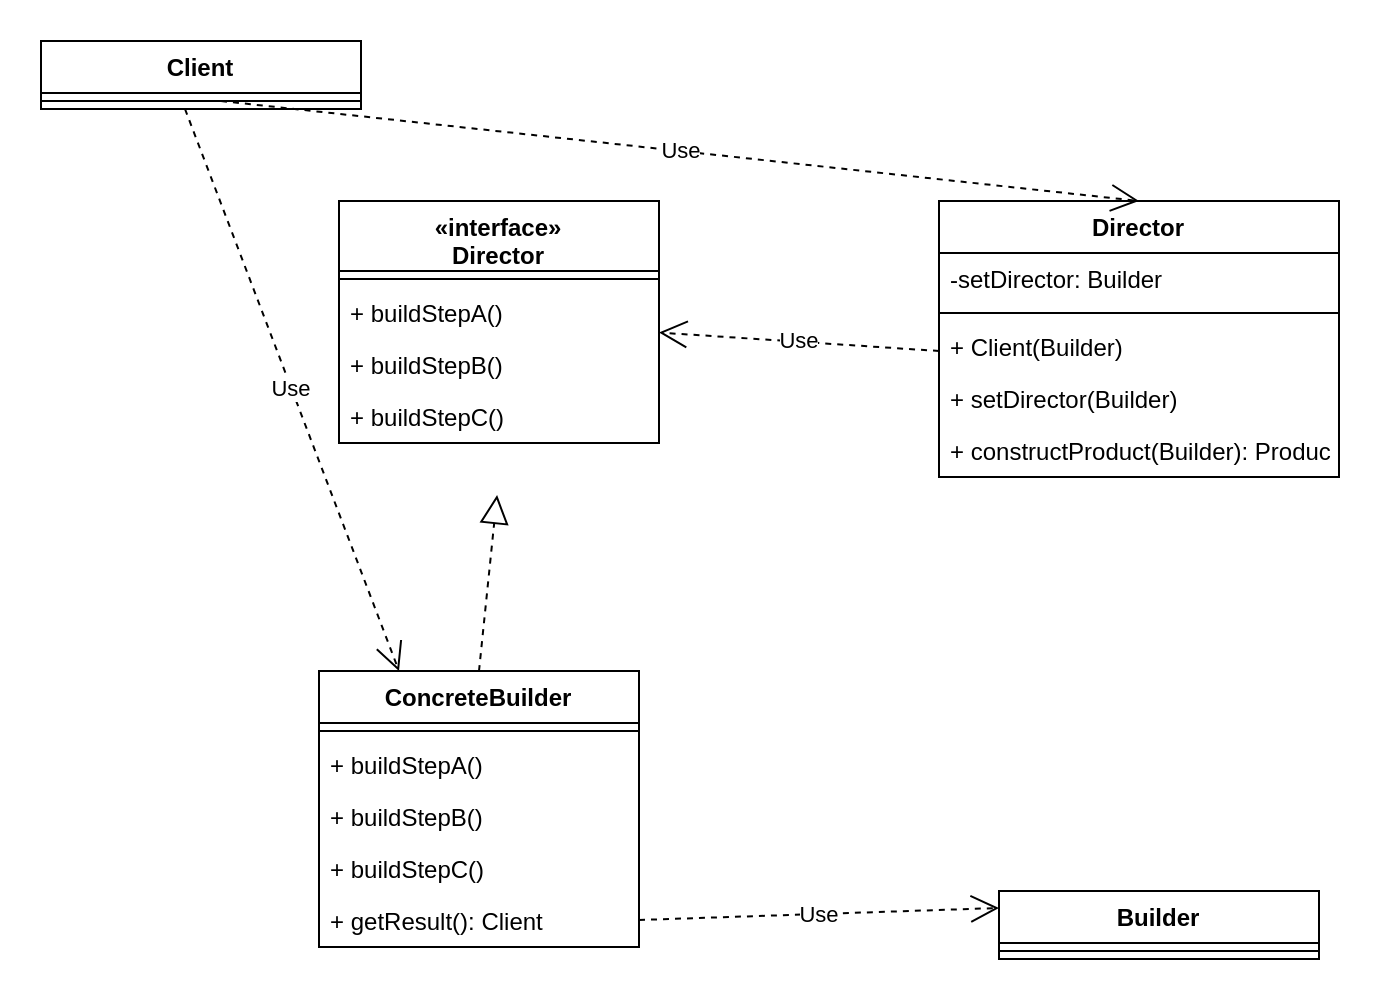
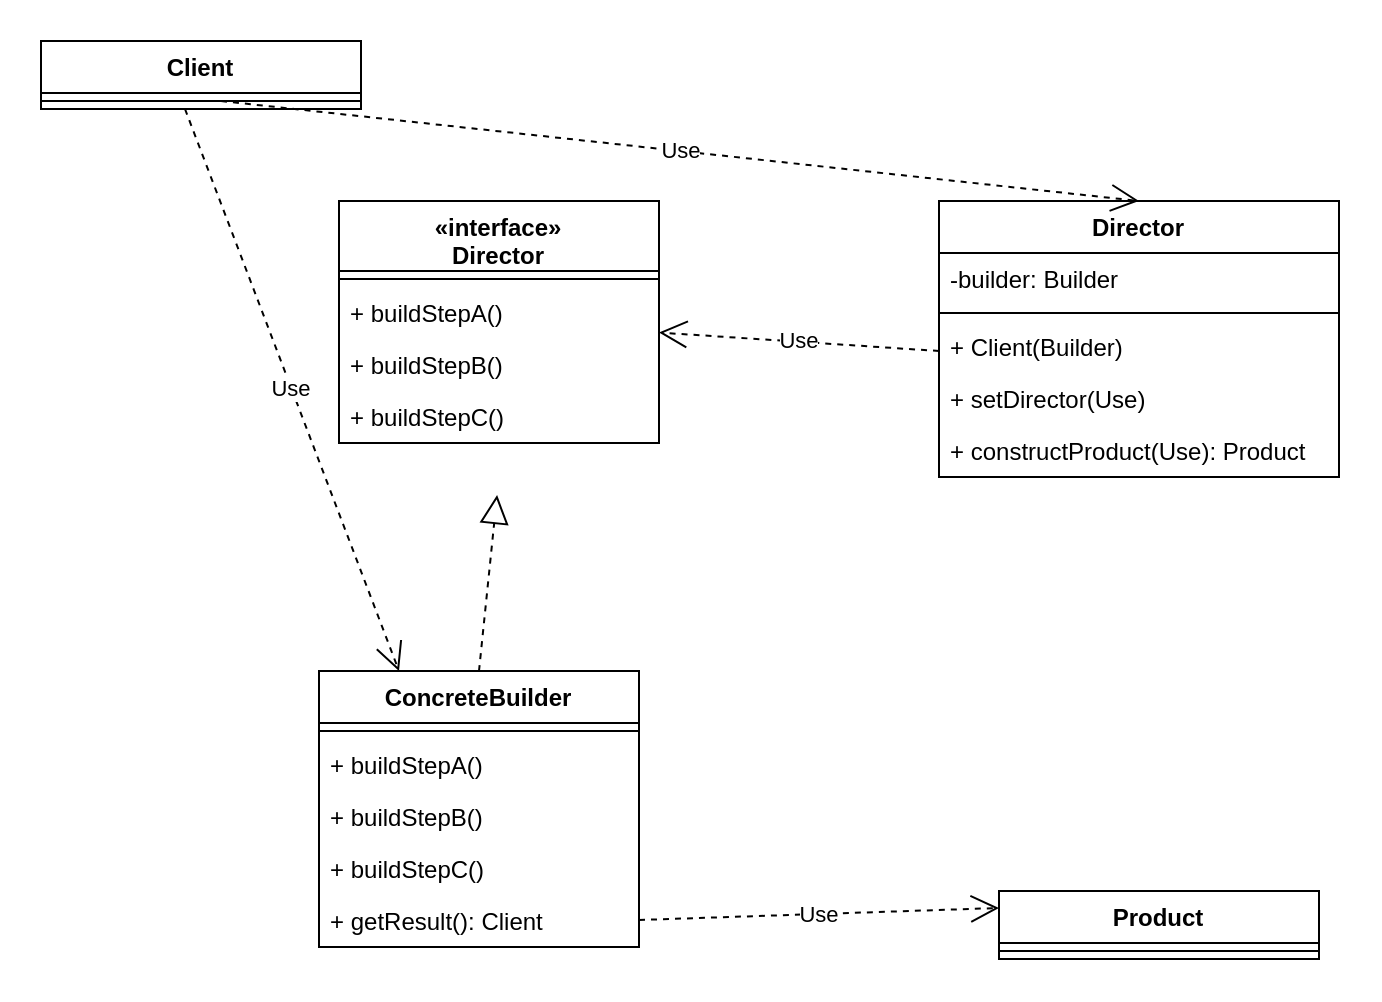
node "-setDirector: Builder": label "-setDirector: Builder" -> "-builder: Builder"
node "+ setDirector(Builder)": label "+ setDirector(Builder)" -> "+ setDirector(Use)"
node "+ constructProduct(Builder): Product": label "+ constructProduct(Builder): Product" -> "+ constructProduct(Use): Product"
node "Builder": label "Builder" -> "Product"
